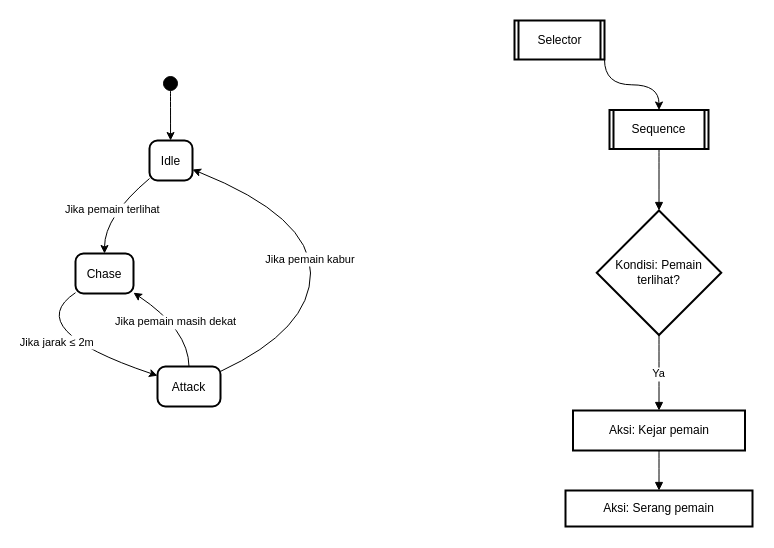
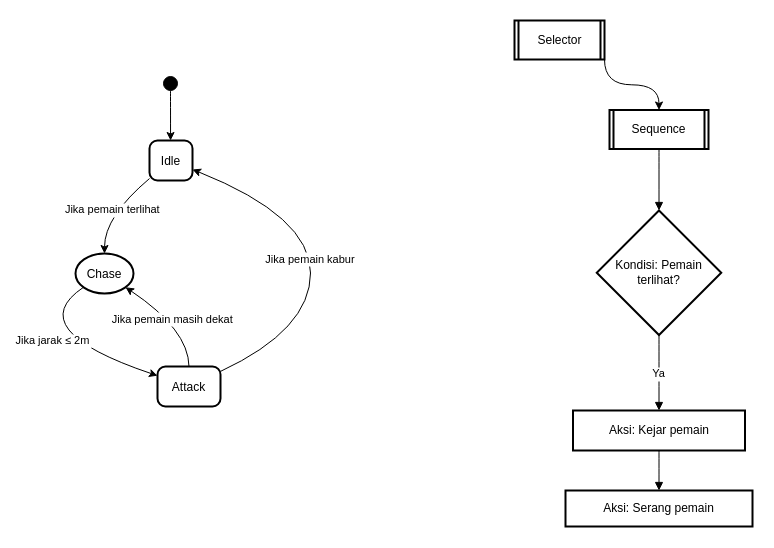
node "Chase": shape rounded rectangle -> ellipse
